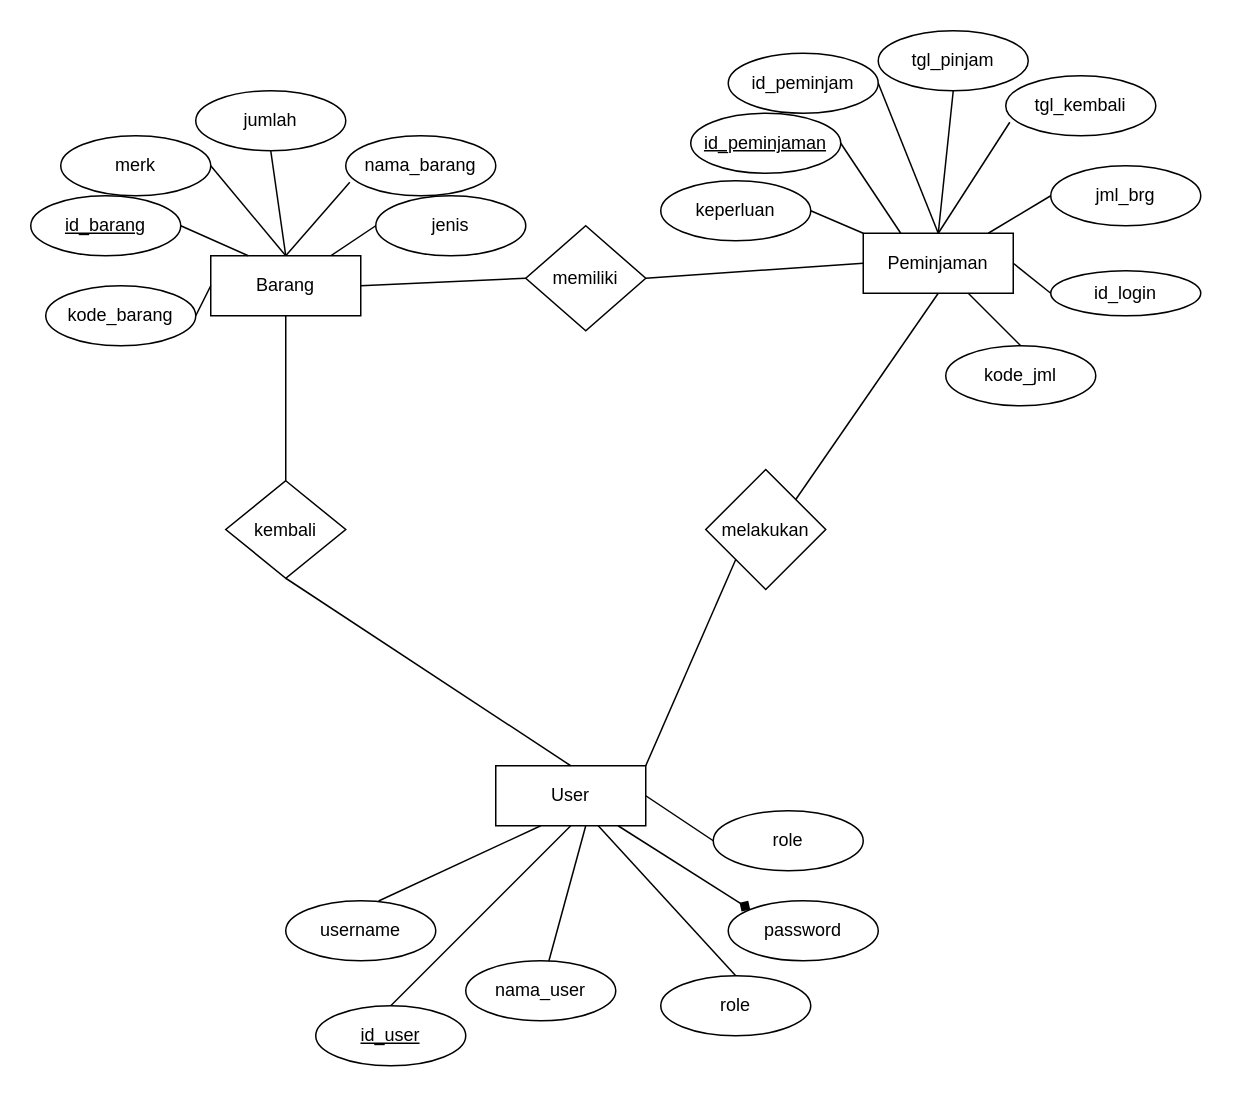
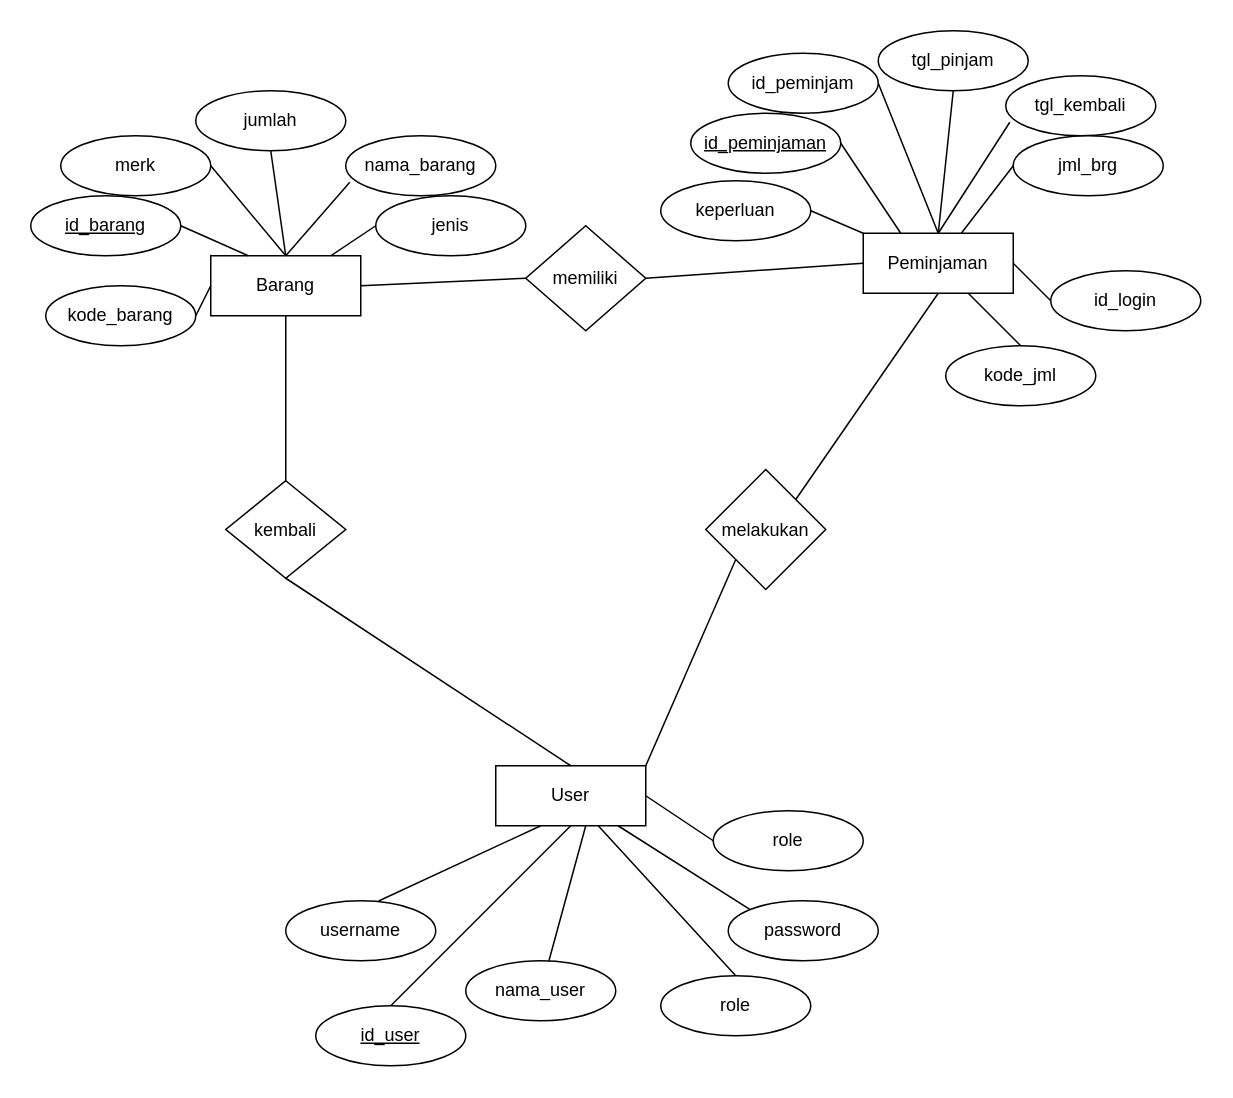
node "jml_brg": moved (1126, 196) -> (1088, 166)
node "id_login": size 150x45 -> 150x60
edge "User" -> "password": arrowhead diamond -> none
